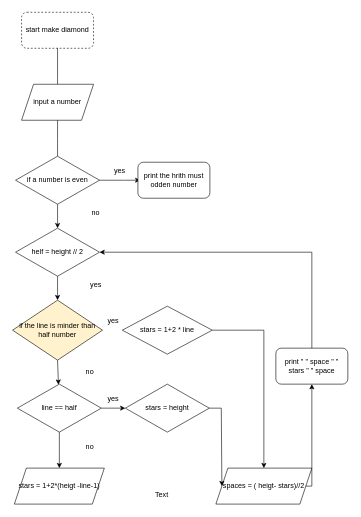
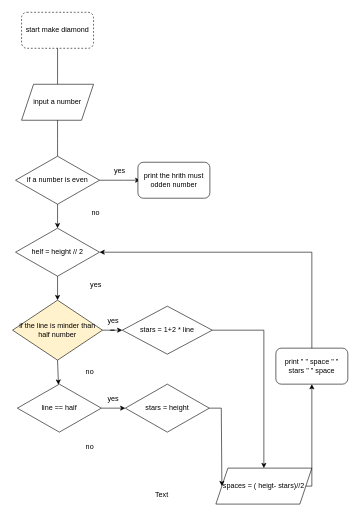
edge "if the line is minder than half number" -> "stars = 1+2 * line": added
edge "line == half" -> "stars = 1+2*(heigt -line-1)": removed
node "stars = 1+2*(heigt -line-1)": removed
